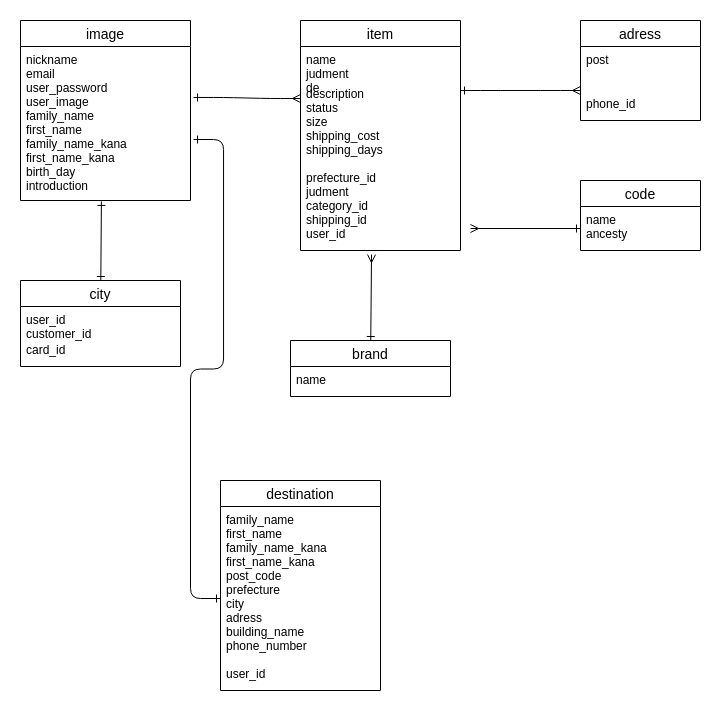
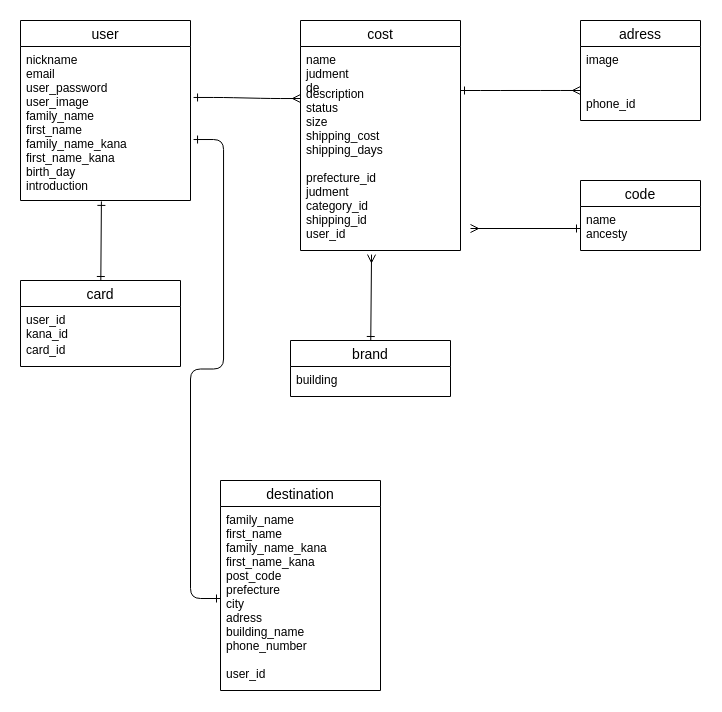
node "image": label "image" -> "user"
node "item": label "item" -> "cost"
node "post i": label "post i" -> "image i"
node "city": label "city" -> "card"
node "user_id customer_id": label "user_id customer_id" -> "user_id kana_id"
node "name": label "name" -> "building"
